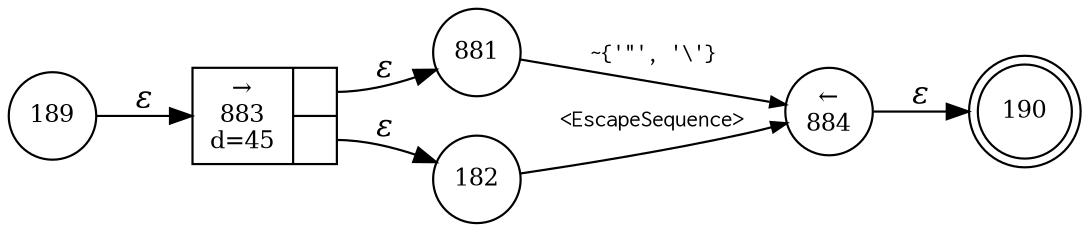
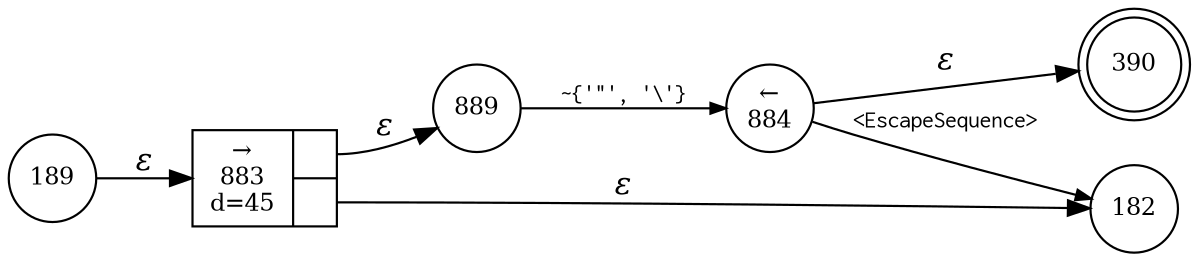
node "881": label "881" -> "889"
node "190": label "190" -> "390"
edge "182" -> "← 884": reversed
